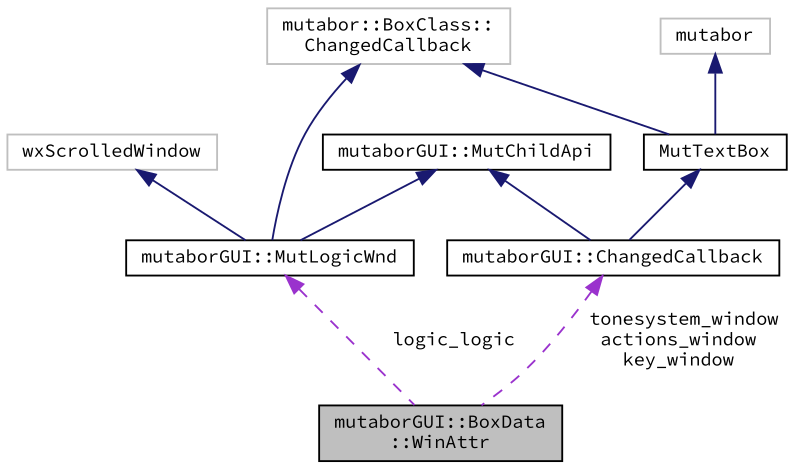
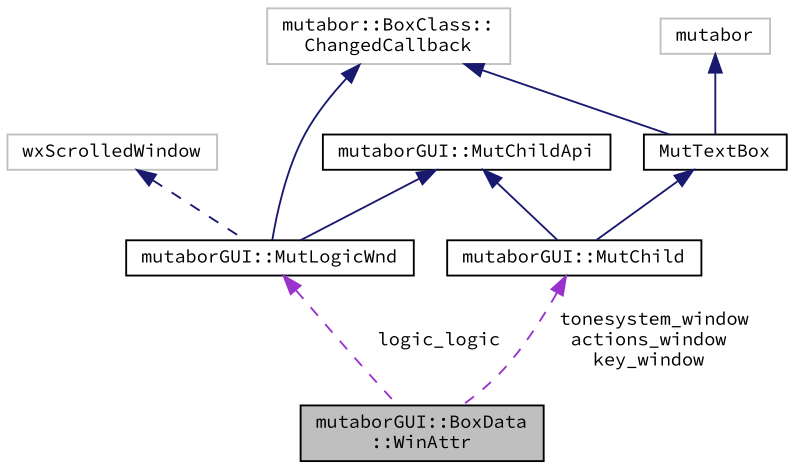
edge "mutaborGUI::MutLogicWnd" -> "wxScrolledWindow": style solid -> dashed
node "mutaborGUI::ChangedCallback": label "mutaborGUI::ChangedCallback" -> "mutaborGUI::MutChild"
